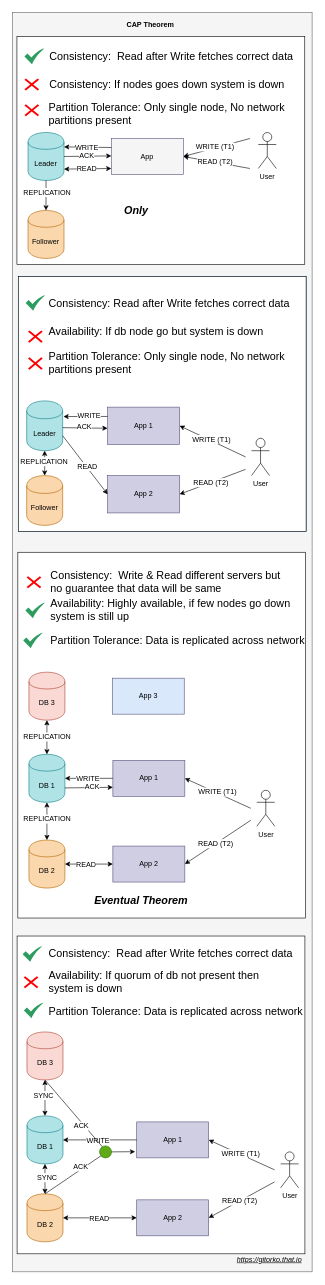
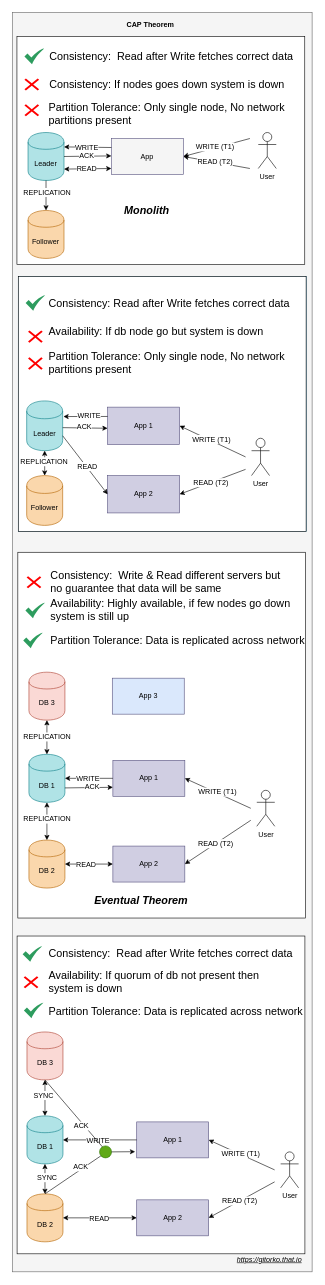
node "Only": label "Only" -> "Monolith"
